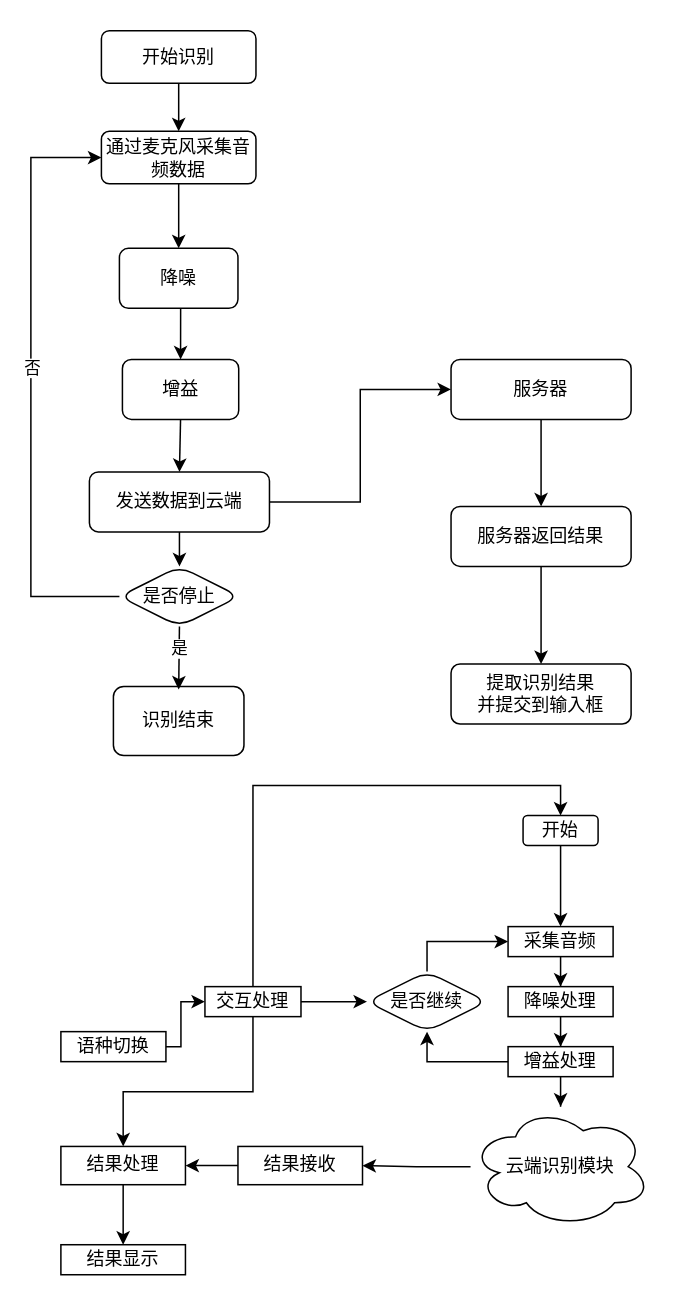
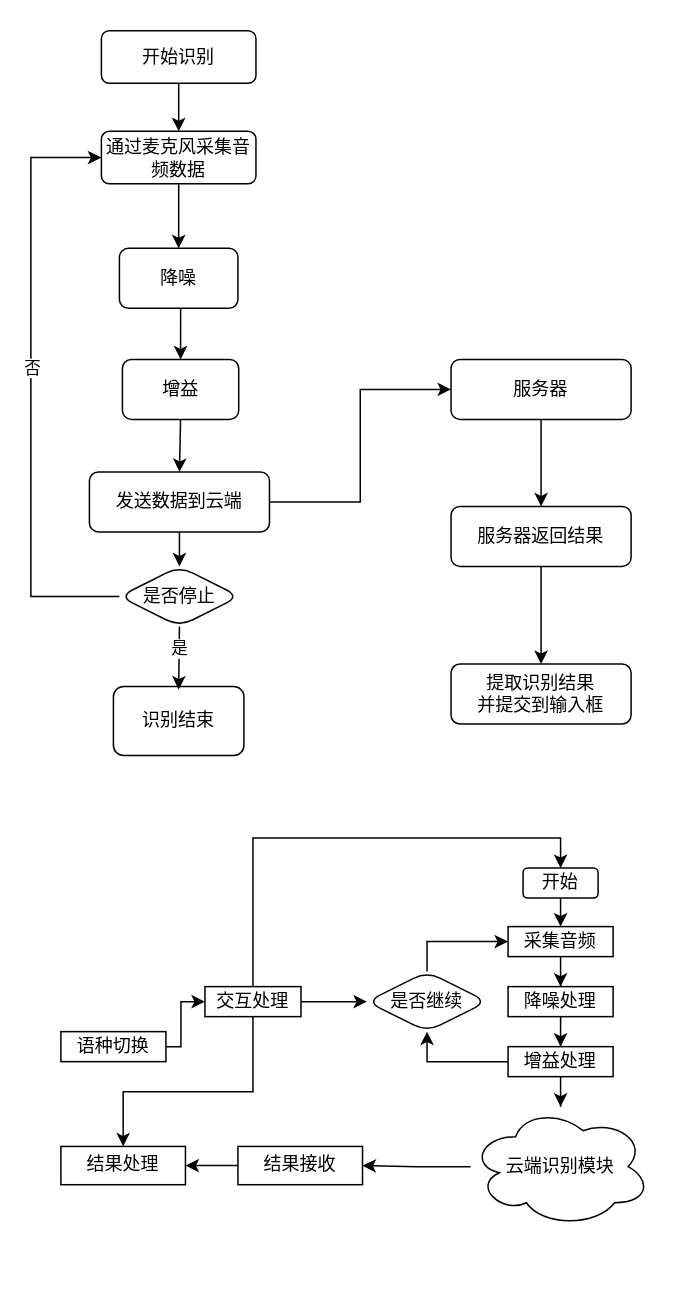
node "开始": moved (560, 830) -> (560, 883)
edge "结果处理" -> "结果显示": removed
node "结果显示": removed
